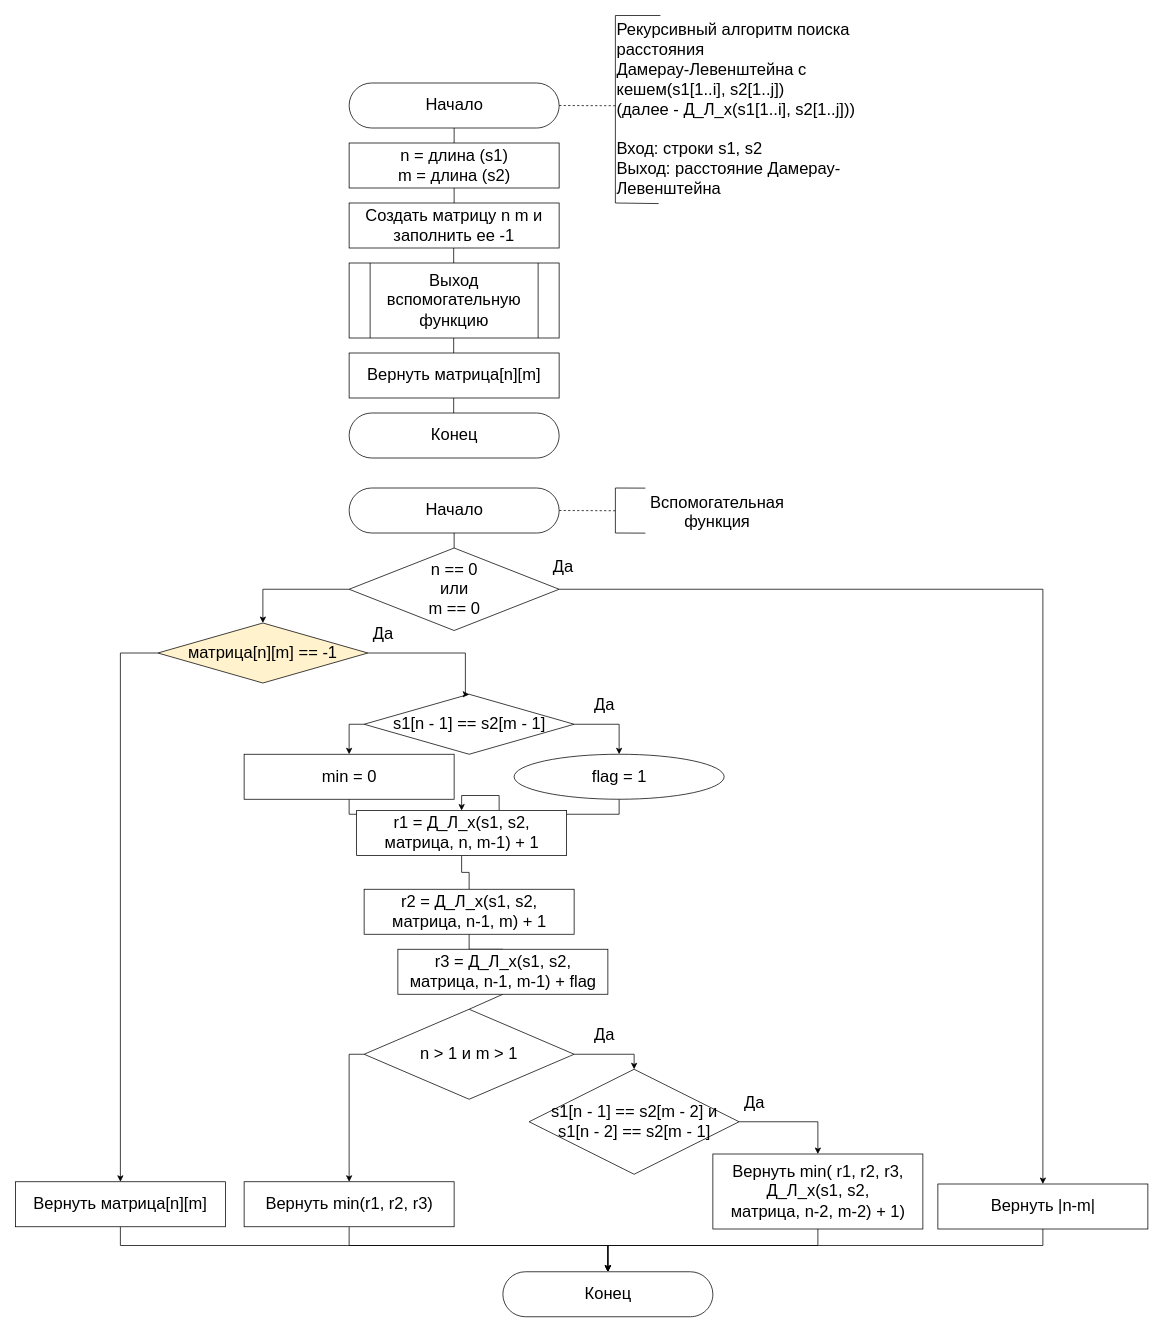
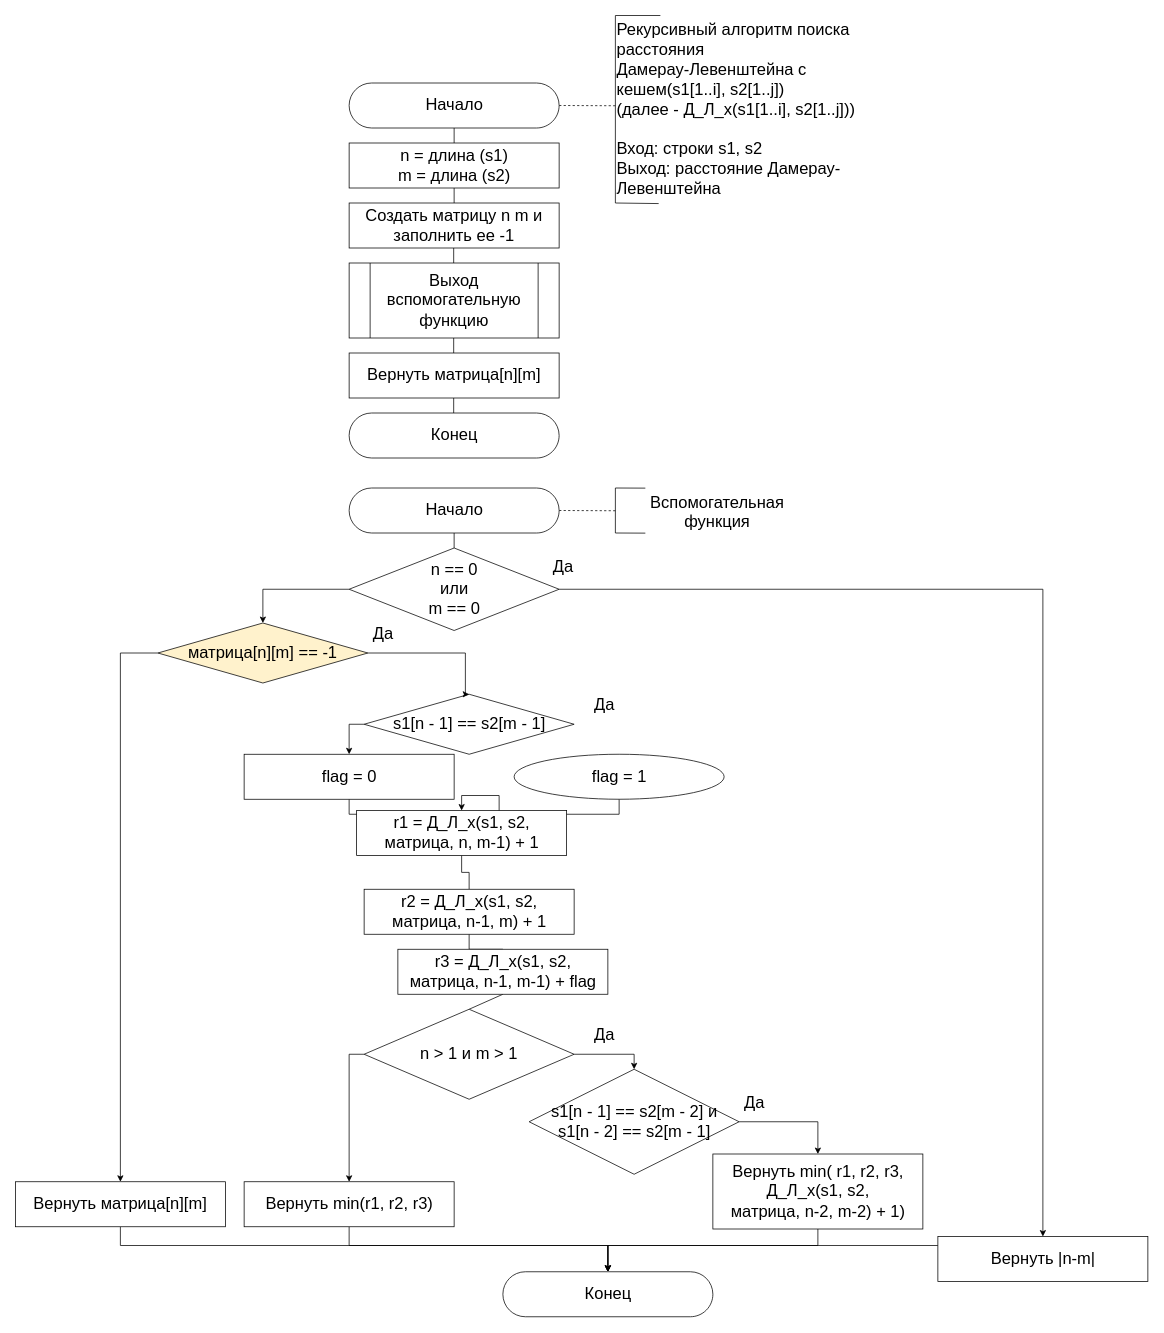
edge "s1[n - 1] == s2[m - 1]" -> "flag = 1": removed
node "min = 0": label "min = 0" -> "flag = 0"
node "Вернуть |n-m|": moved (1043, 1206) -> (1043, 1259)
